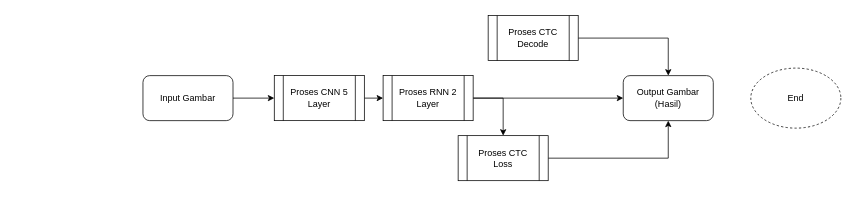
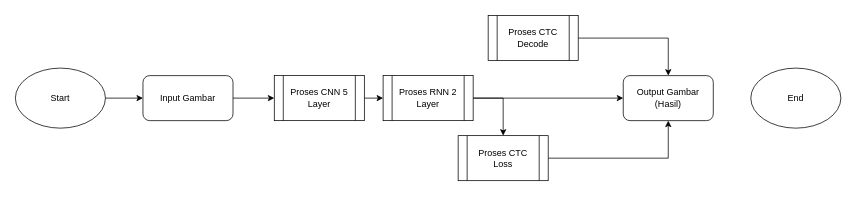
node "Start": added
edge "Start" -> "Input Gambar": added
node "End": style dashed -> solid
